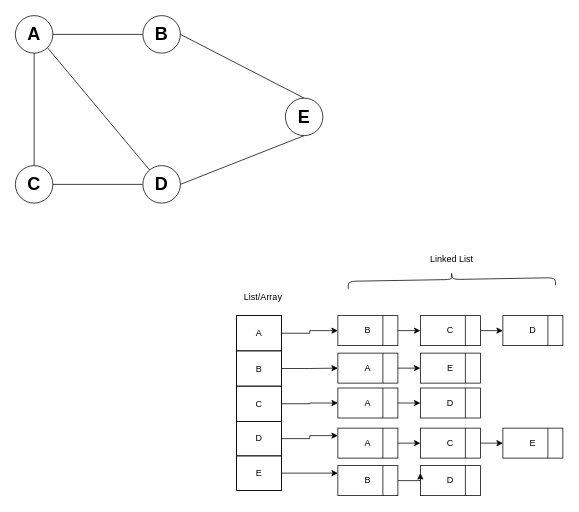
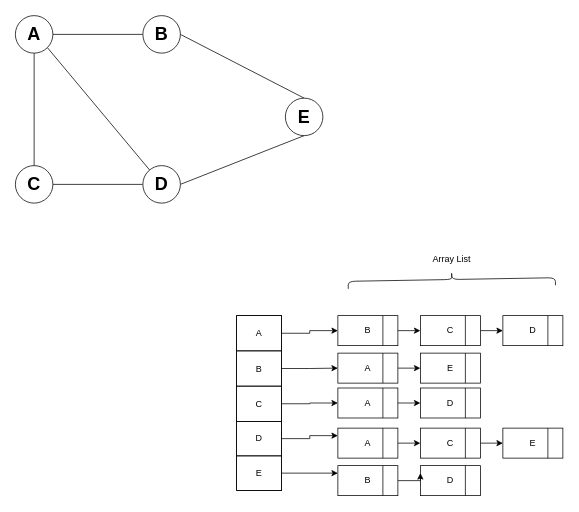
node "Linked List": label "Linked List" -> "Array List"
node "List/Array": removed
